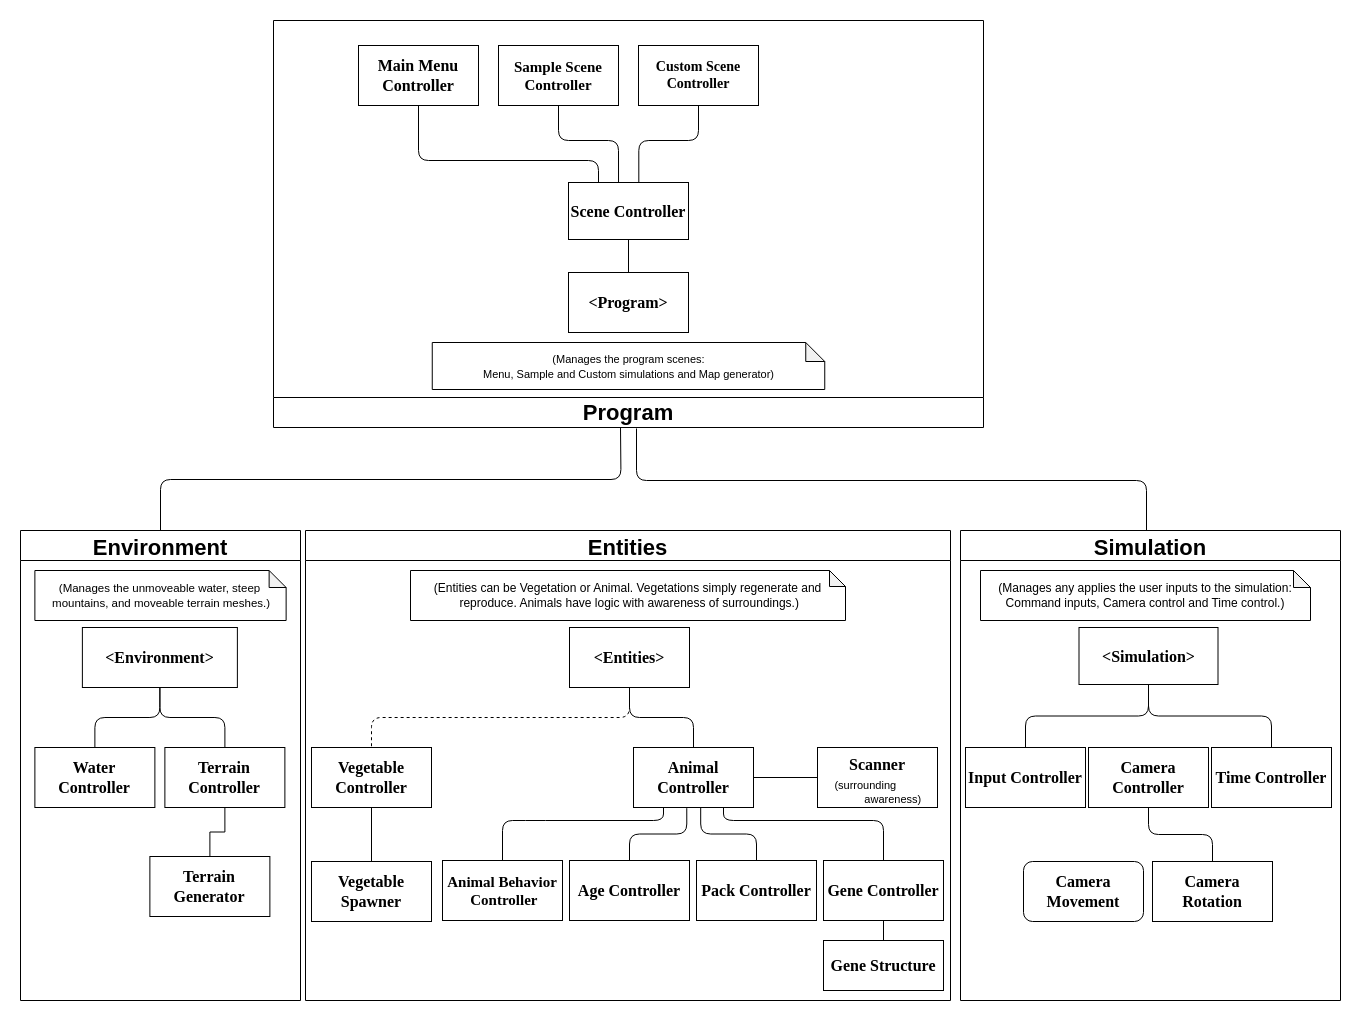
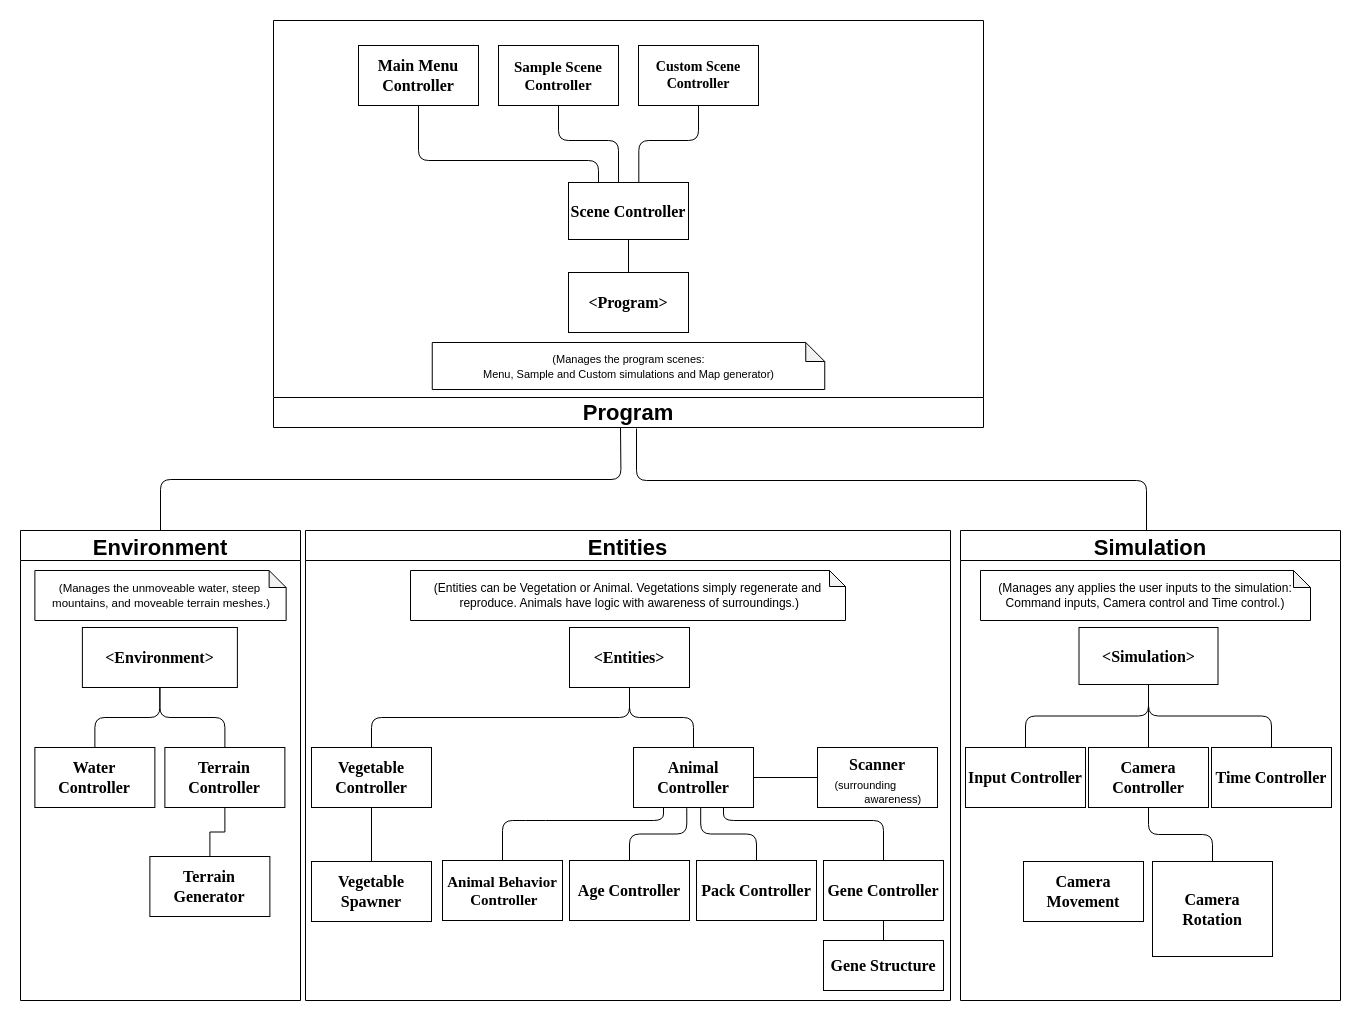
edge "<Entities>" -- "Vegetable Controller": style dashed -> solid
edge "<Simulation>" -- "Camera Controller": added
node "Camera Movement": shape rounded rectangle -> rectangle
node "Camera Rotation": size 120x60 -> 120x95
